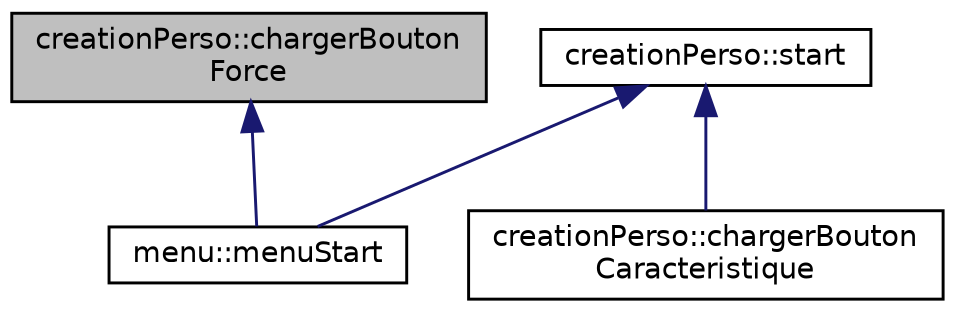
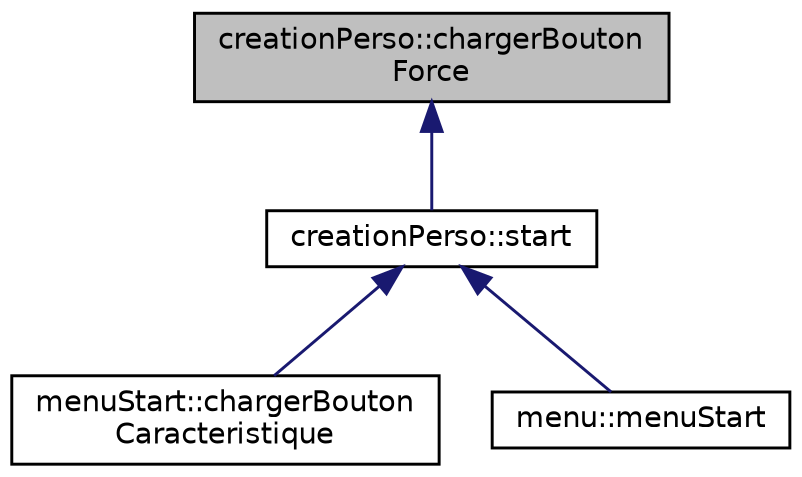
edge "menu::menuStart" -> "creationPerso::chargerBouton Force": now "creationPerso::start" -> "creationPerso::chargerBouton Force"
node "creationPerso::chargerBouton Caracteristique": label "creationPerso::chargerBouton Caracteristique" -> "menuStart::chargerBouton Caracteristique"
